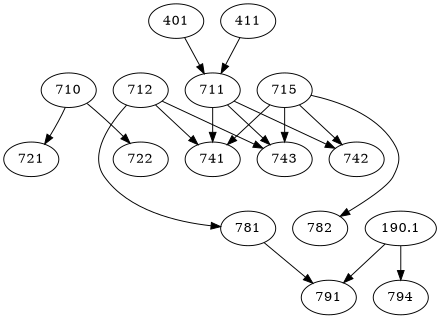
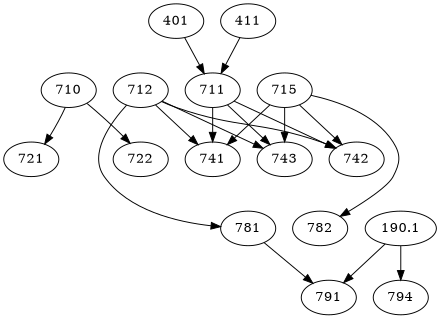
edge "712" -> "742": added
